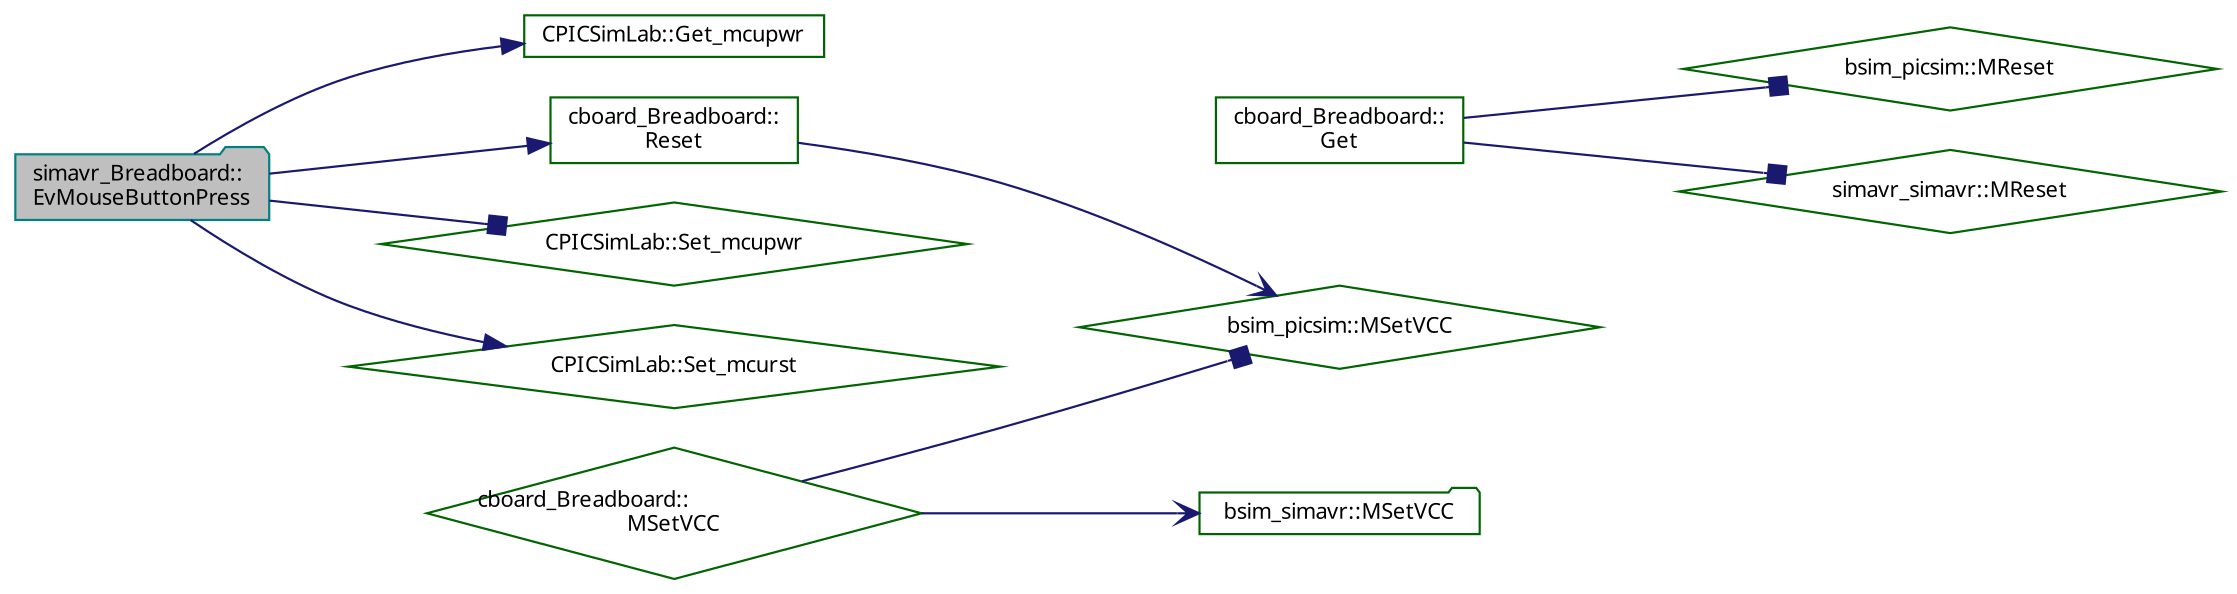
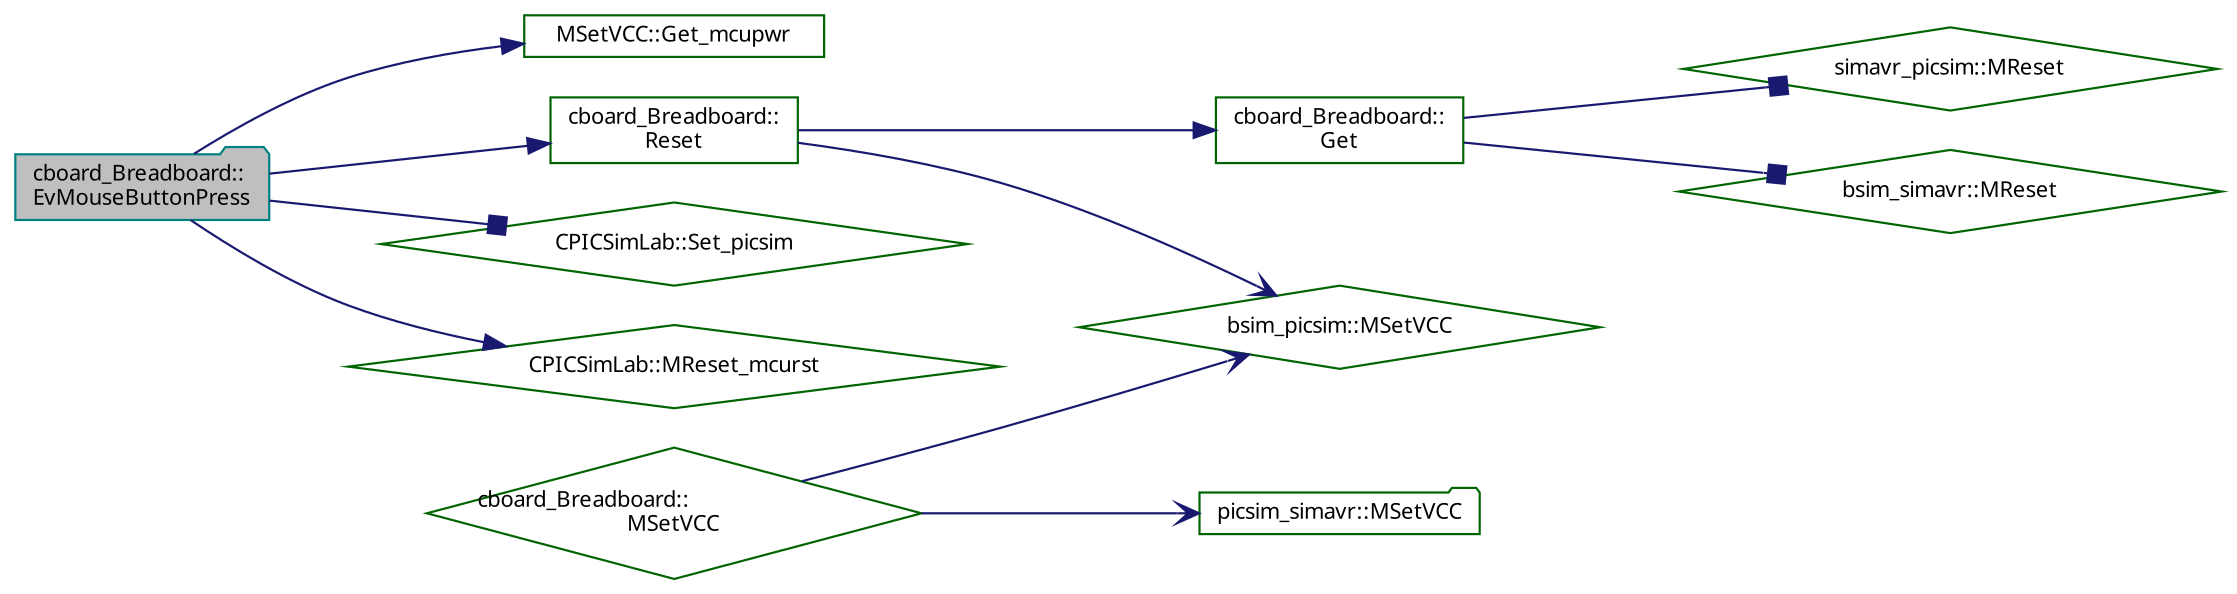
node "CPICSimLab::Get_mcupwr": label "CPICSimLab::Get_mcupwr" -> "MSetVCC::Get_mcupwr"
node "bsim_picsim::MReset": label "bsim_picsim::MReset" -> "simavr_picsim::MReset"
edge "cboard_Breadboard:: Reset" -> "cboard_Breadboard:: Get": added
node "simavr_Breadboard:: EvMouseButtonPress": label "simavr_Breadboard:: EvMouseButtonPress" -> "cboard_Breadboard:: EvMouseButtonPress"
node "simavr_simavr::MReset": label "simavr_simavr::MReset" -> "bsim_simavr::MReset"
node "CPICSimLab::Set_mcupwr": label "CPICSimLab::Set_mcupwr" -> "CPICSimLab::Set_picsim"
node "CPICSimLab::Set_mcurst": label "CPICSimLab::Set_mcurst" -> "CPICSimLab::MReset_mcurst"
edge "cboard_Breadboard:: MSetVCC" -> "bsim_picsim::MSetVCC": arrowhead box -> vee
node "bsim_simavr::MSetVCC": label "bsim_simavr::MSetVCC" -> "picsim_simavr::MSetVCC"
